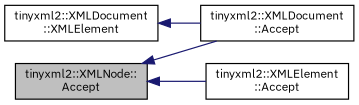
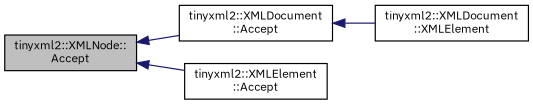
edge "tinyxml2::XMLDocument ::Accept" -> "tinyxml2::XMLDocument ::XMLElement": reversed
